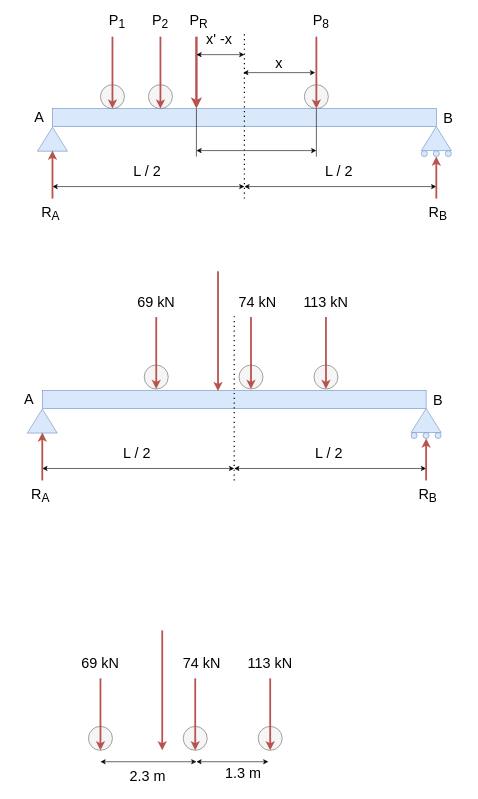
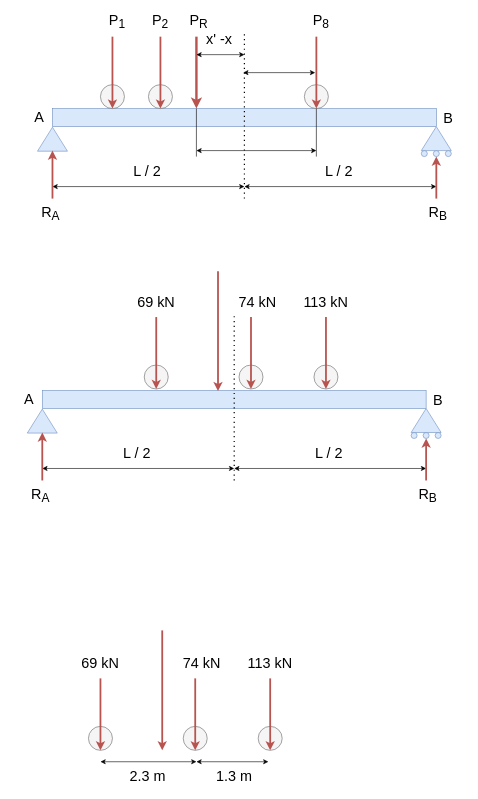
node "x": removed
node "1.3 m": moved (243, 774) -> (234, 777)
